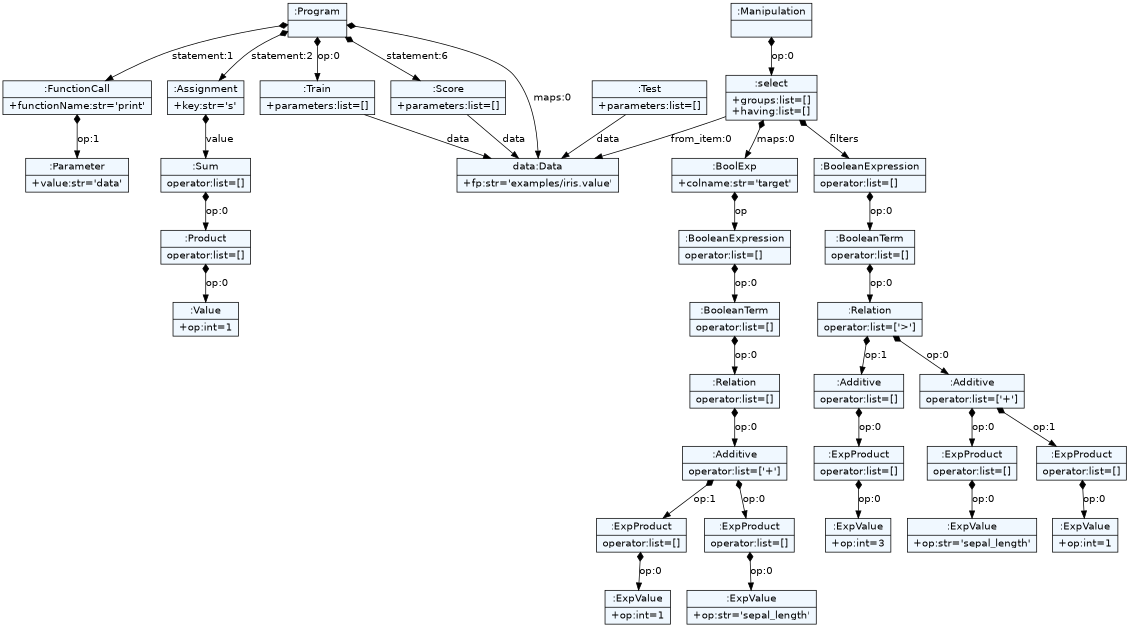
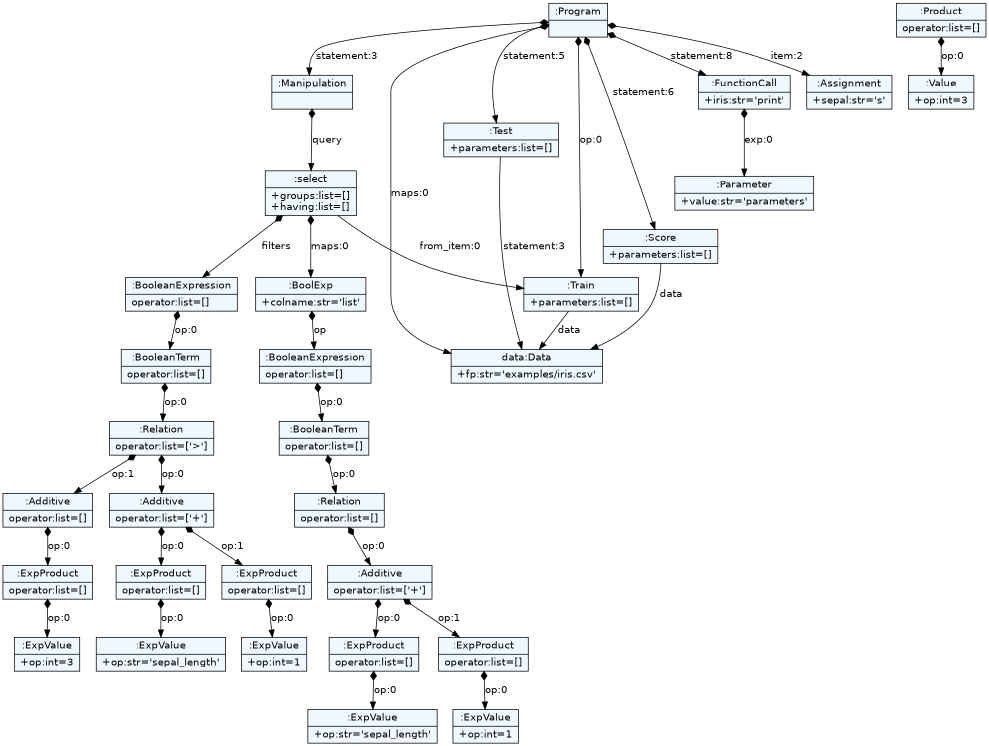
edge ":Program" -- ":Manipulation": added, label "statement:3"
edge ":Program" -- ":FunctionCall": label "statement:1" -> "statement:8"
edge ":Program" -- ":Assignment": label "statement:2" -> "item:2"
edge ":Manipulation" -- ":select": label "op:0" -> "query"
edge ":Program" -- ":Test": added, label "statement:5"
node ":FunctionCall": text "+functionName:str='print'" -> "+iris:str='print'"
node ":Assignment": text "+key:str='s'" -> "+sepal:str='s'"
edge ":select" -- "data:Data": now ":select" -- ":Train"
edge ":FunctionCall" -- ":Parameter": label "op:1" -> "exp:0"
edge ":Test" -- "data:Data": label "data" -> "statement:3"
node ":Sum": removed
node ":Parameter": text "+value:str='data'" -> "+value:str='parameters'"
node "data:Data": text "+fp:str='examples/iris.value'" -> "+fp:str='examples/iris.csv'"
node ":BoolExp": text "+colname:str='target'" -> "+colname:str='list'"
node ":Value": text "+op:int=1" -> "+op:int=3"
